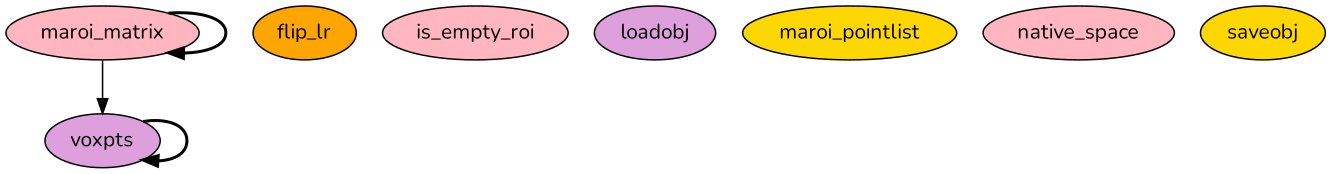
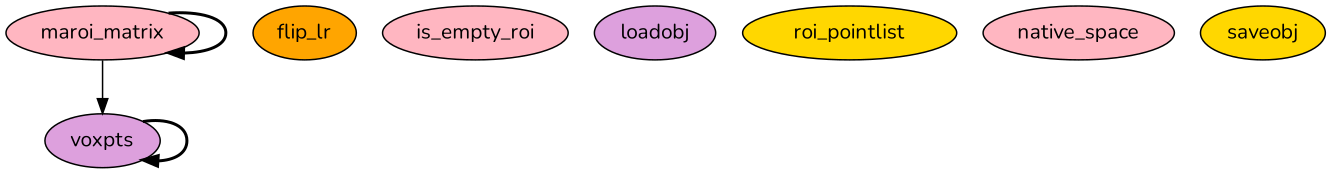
node "maroi_pointlist": label "maroi_pointlist" -> "roi_pointlist"
